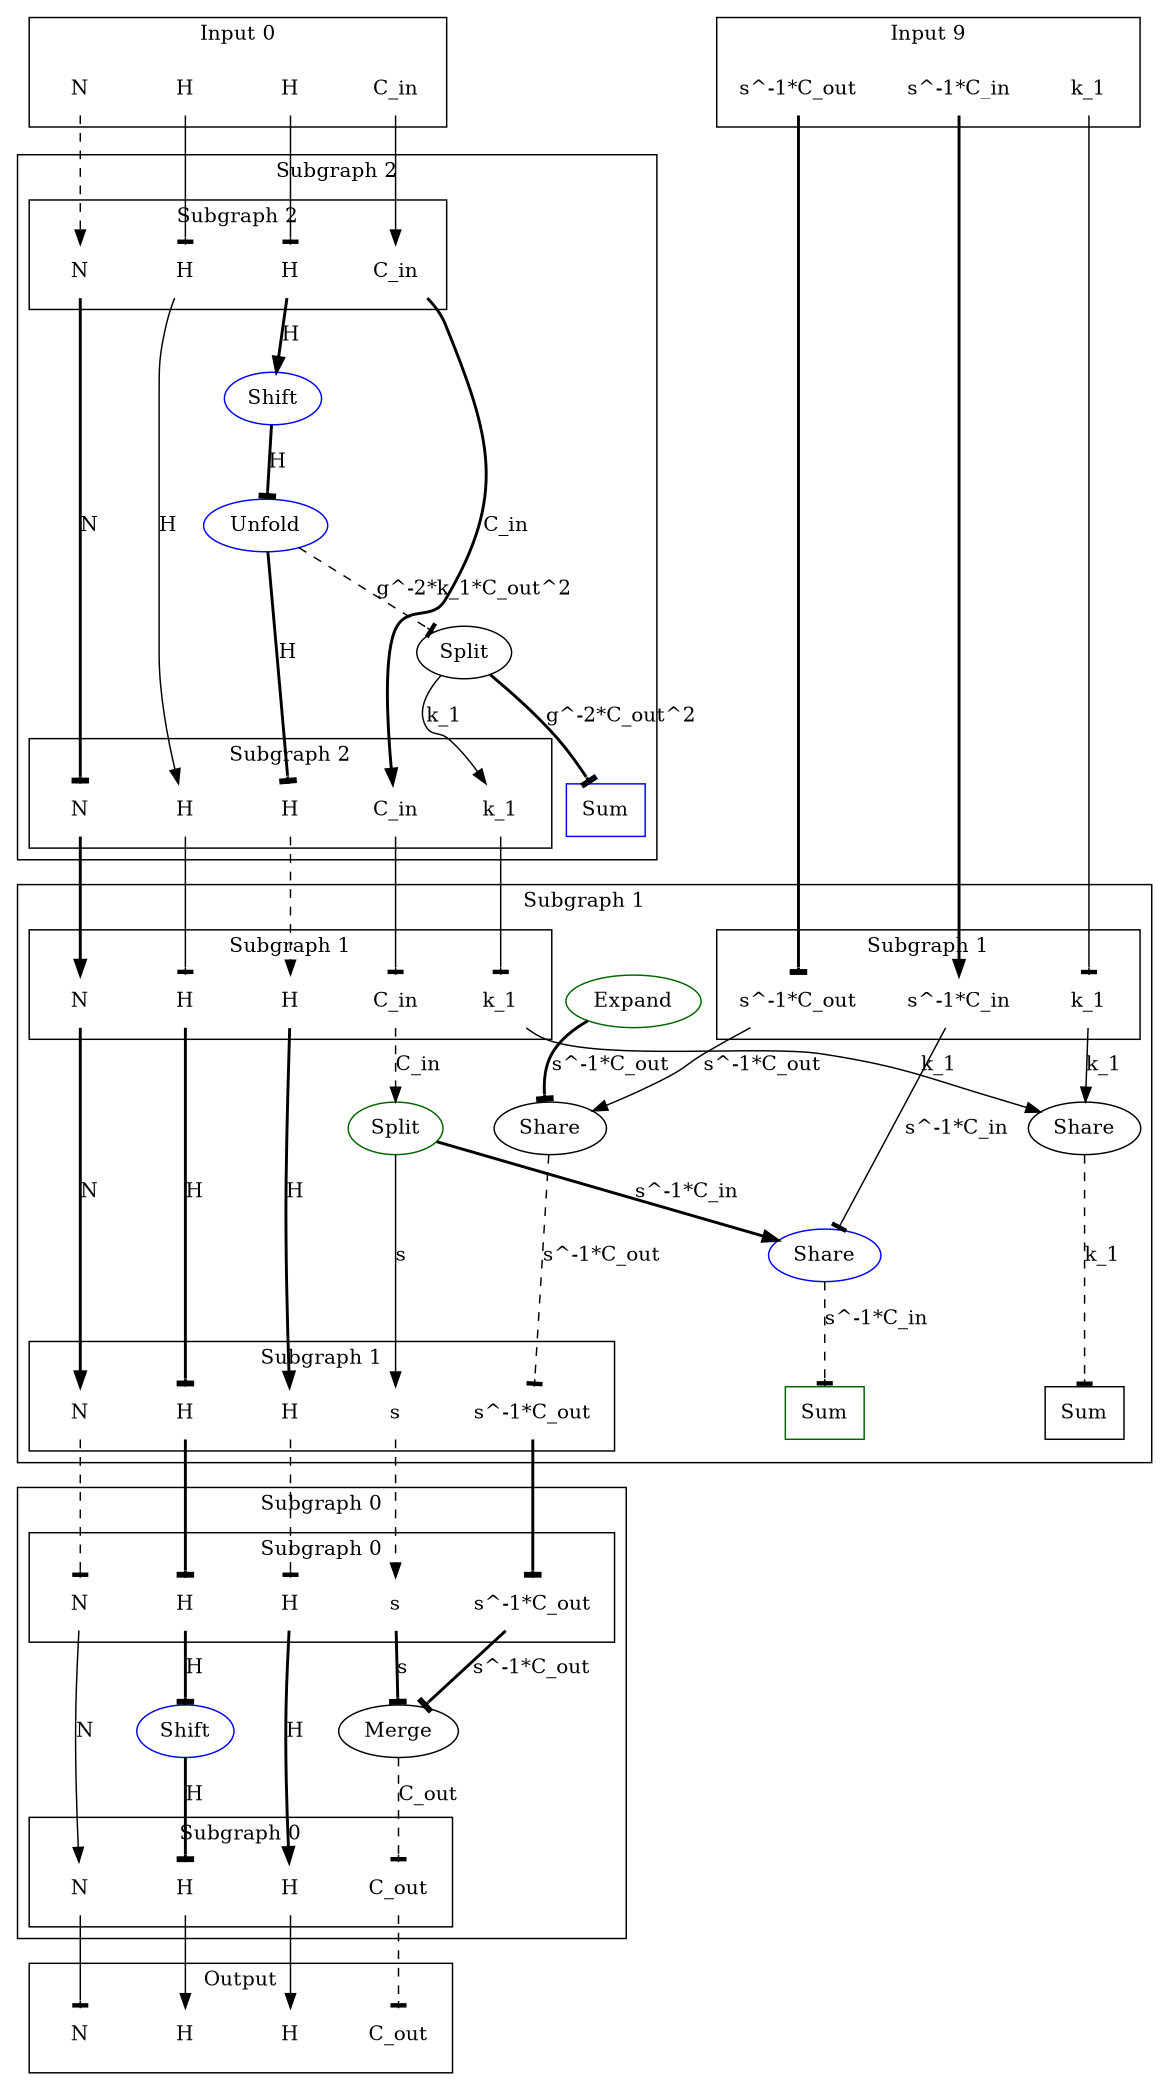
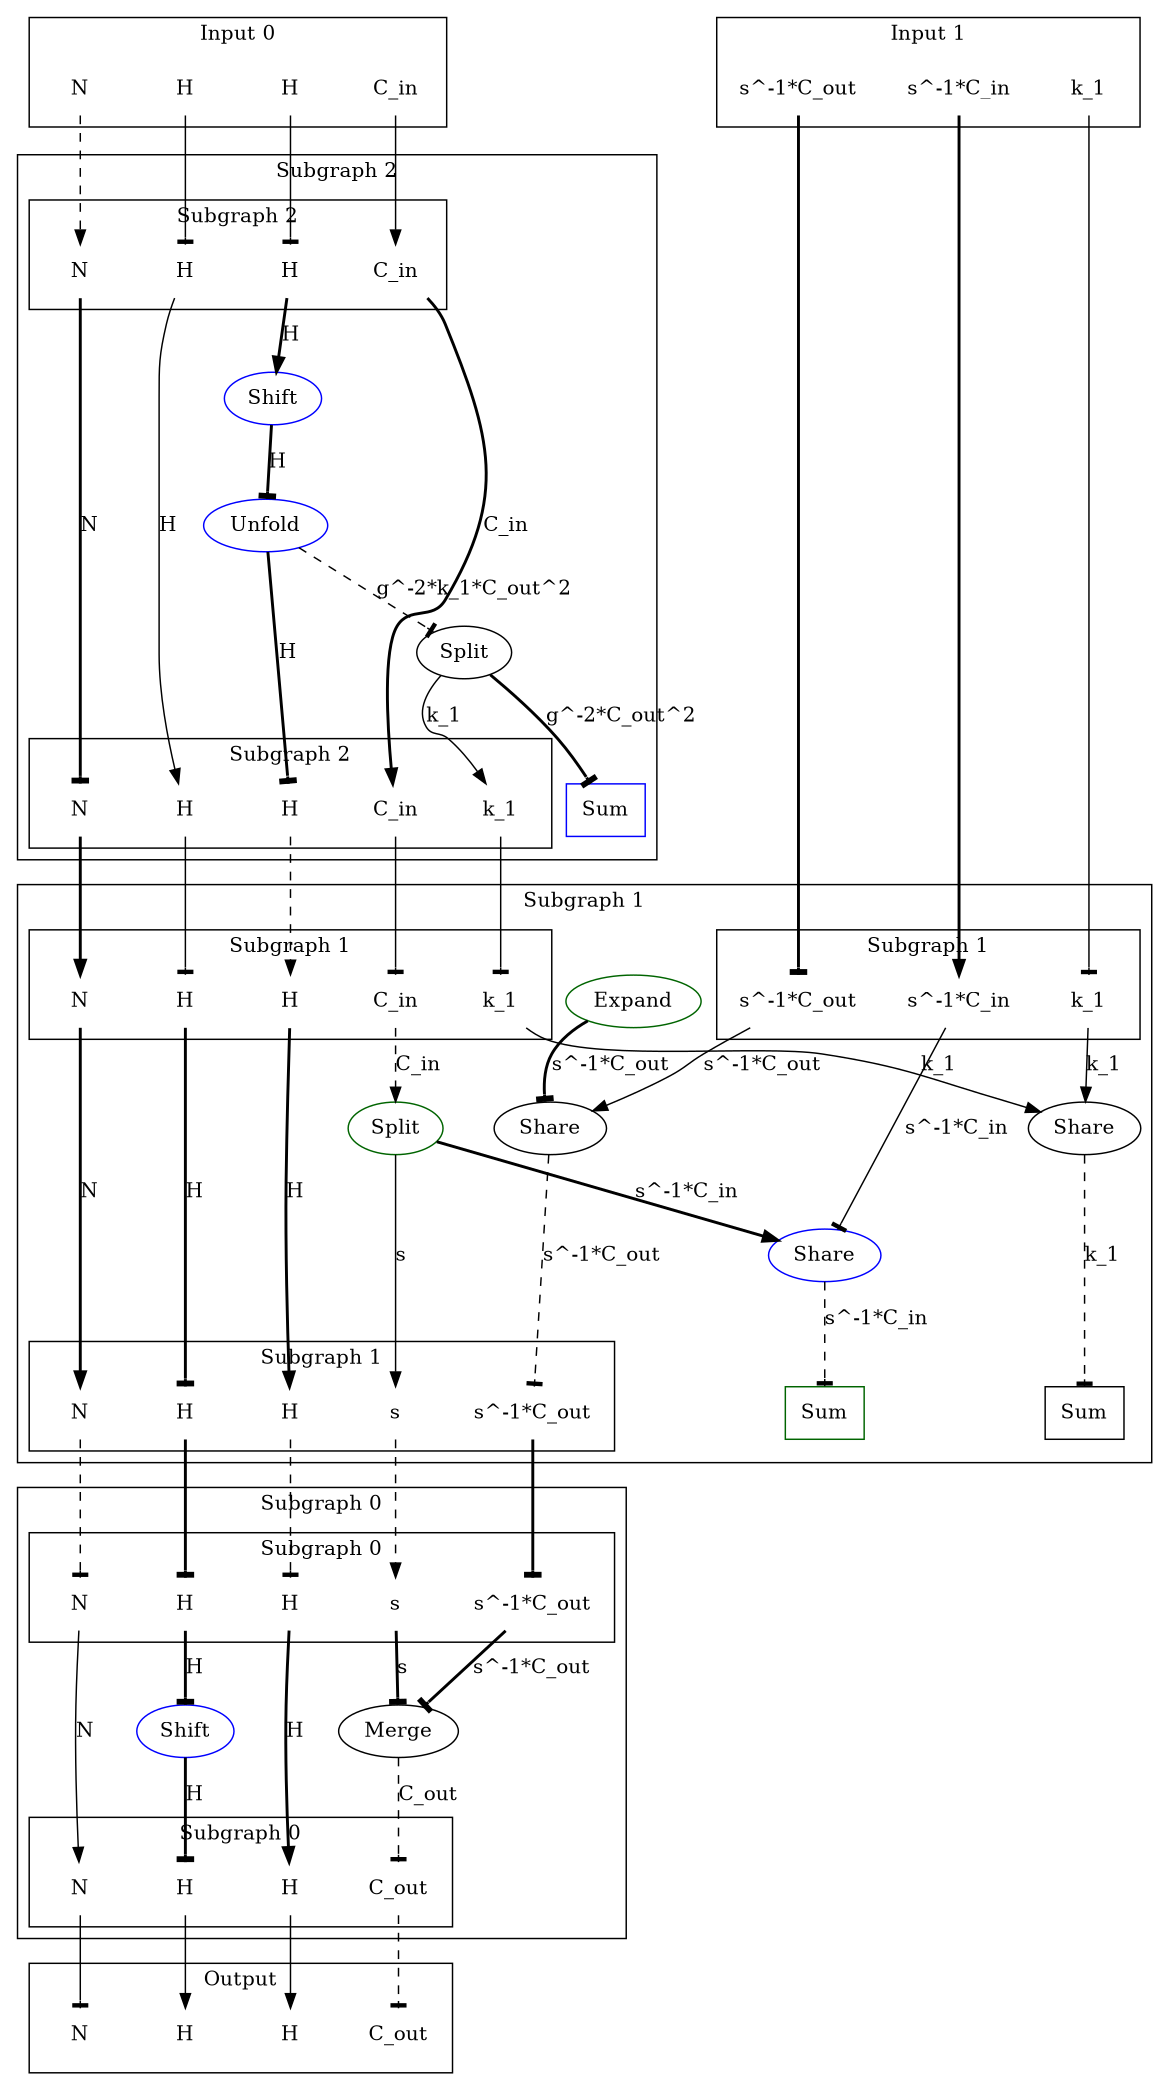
cluster "Input 9": label "Input 9" -> "Input 1"
